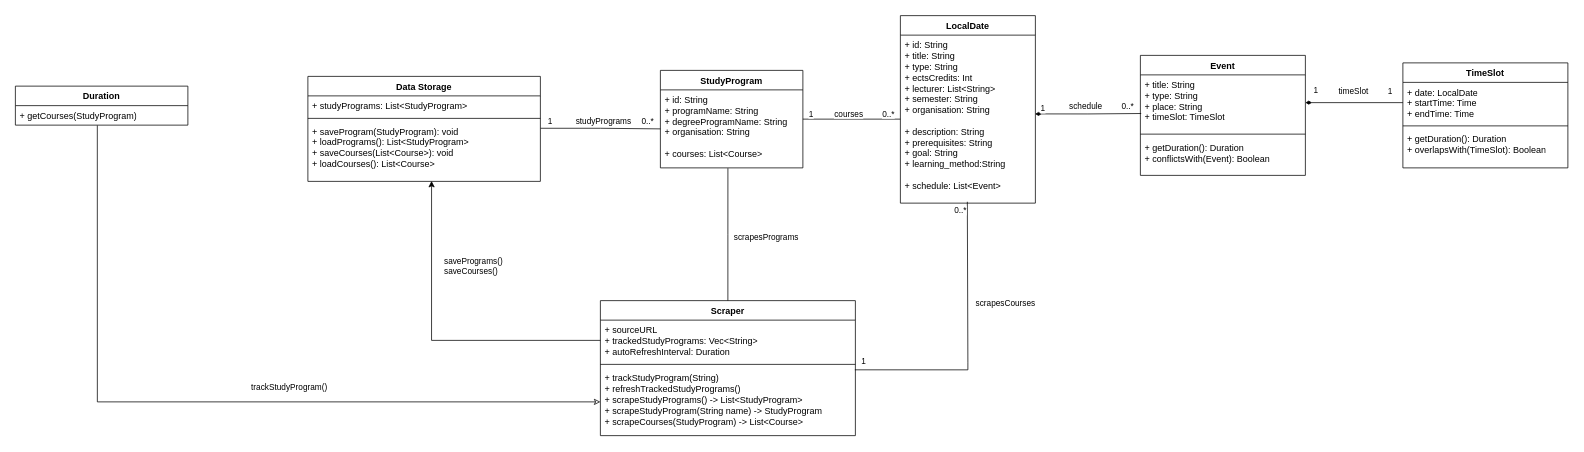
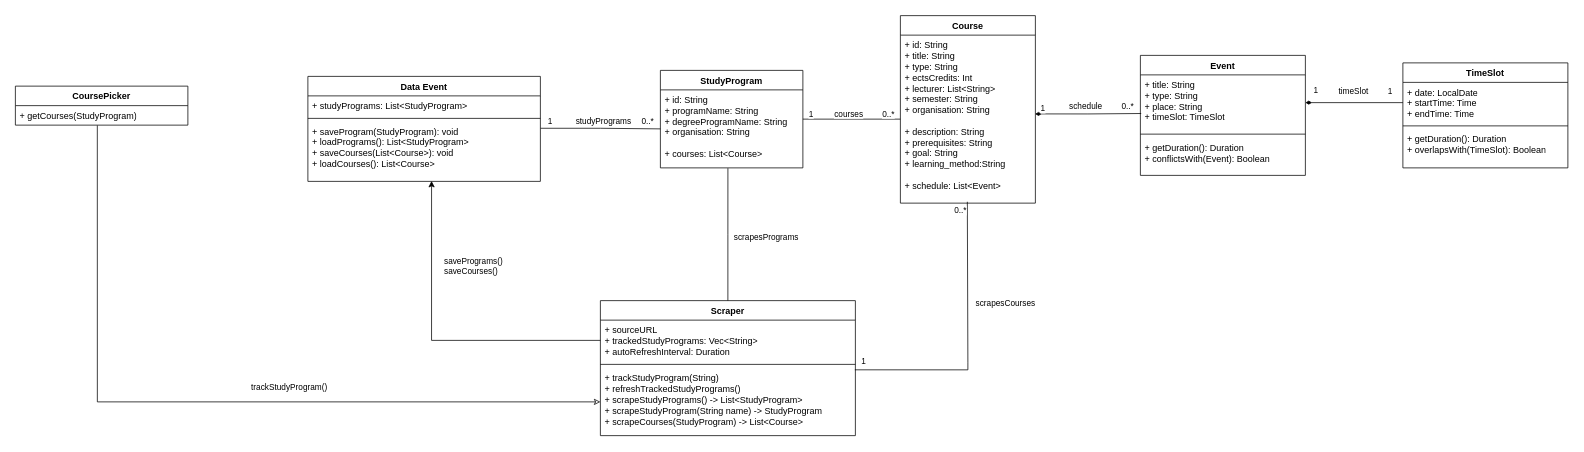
node "LocalDate": label "LocalDate" -> "Course"
node "Data Storage": label "Data Storage" -> "Data Event"
node "Duration": label "Duration" -> "CoursePicker"
